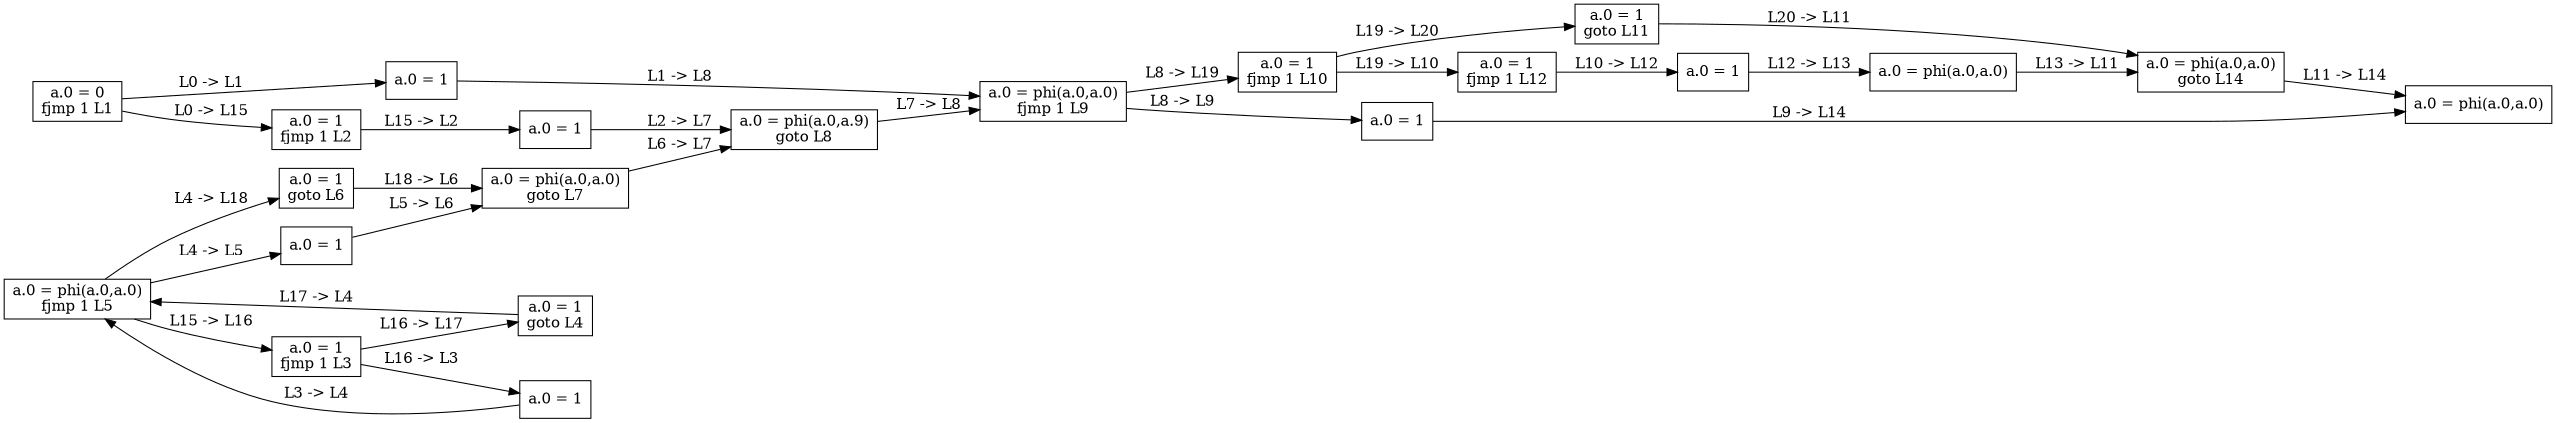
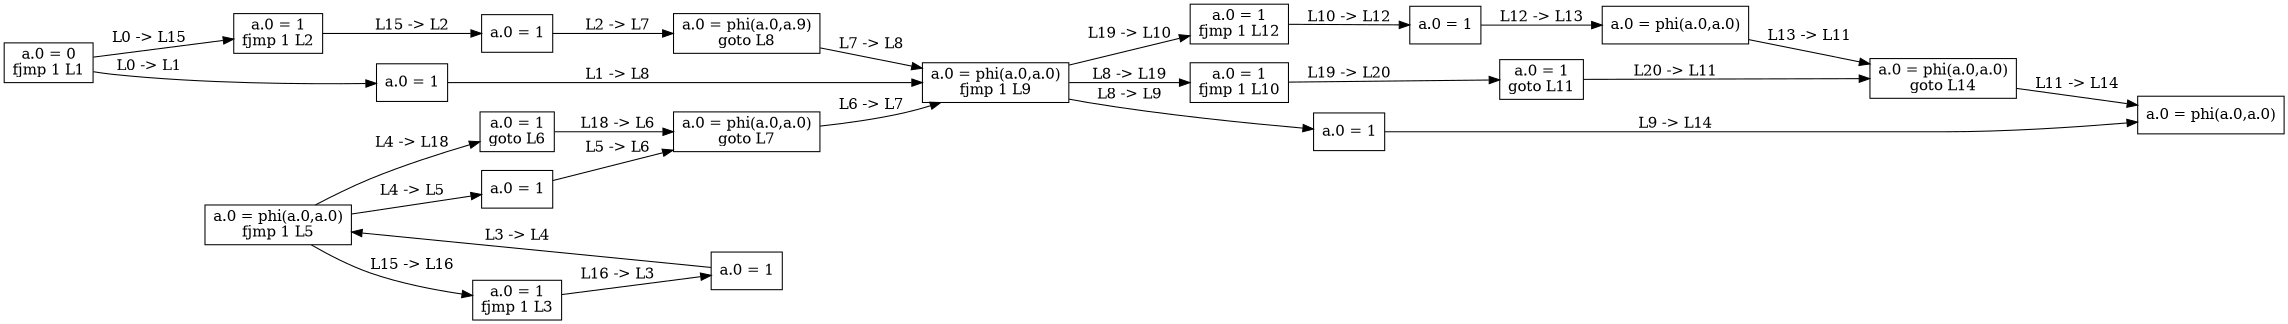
edge "a.0 = 1 fjmp 1 L10" -> "a.0 = 1 fjmp 1 L12": now "a.0 = phi(a.0,a.0) fjmp 1 L9" -> "a.0 = 1 fjmp 1 L12"
edge "a.0 = phi(a.0,a.0) goto L7" -> "a.0 = phi(a.0,a.9) goto L8": now "a.0 = phi(a.0,a.0) goto L7" -> "a.0 = phi(a.0,a.0) fjmp 1 L9"
node "a.0 = 1 goto L4": removed
